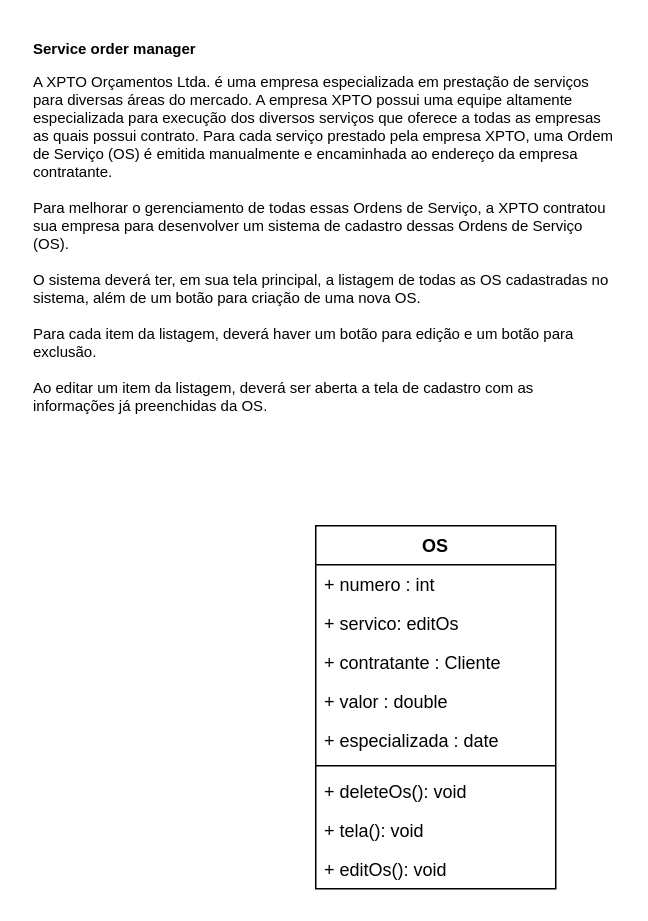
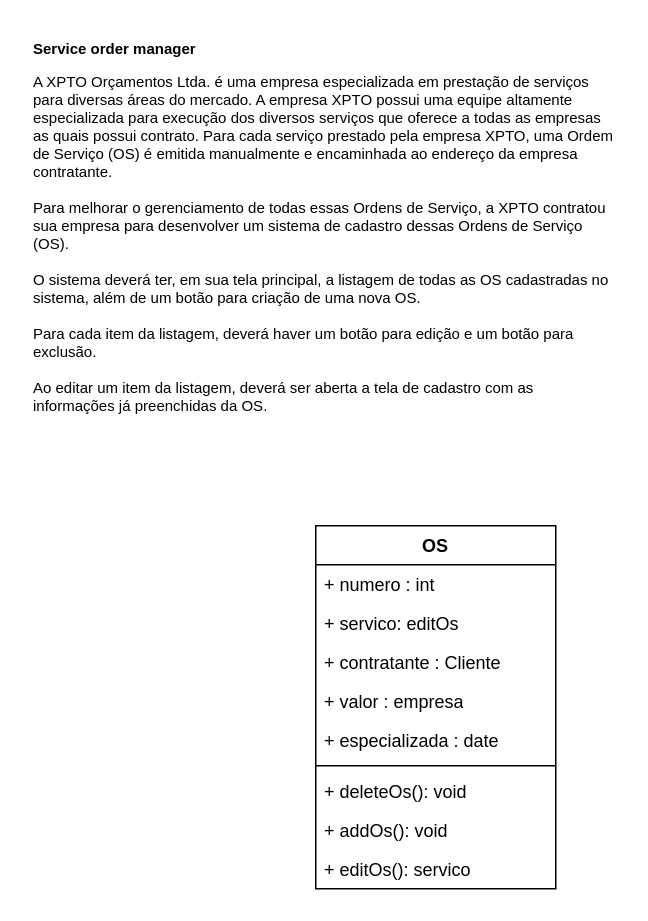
node "+ valor : double": label "+ valor : double" -> "+ valor : empresa"
node "+ tela(): void": label "+ tela(): void" -> "+ addOs(): void"
node "+ editOs(): void": label "+ editOs(): void" -> "+ editOs(): servico"
